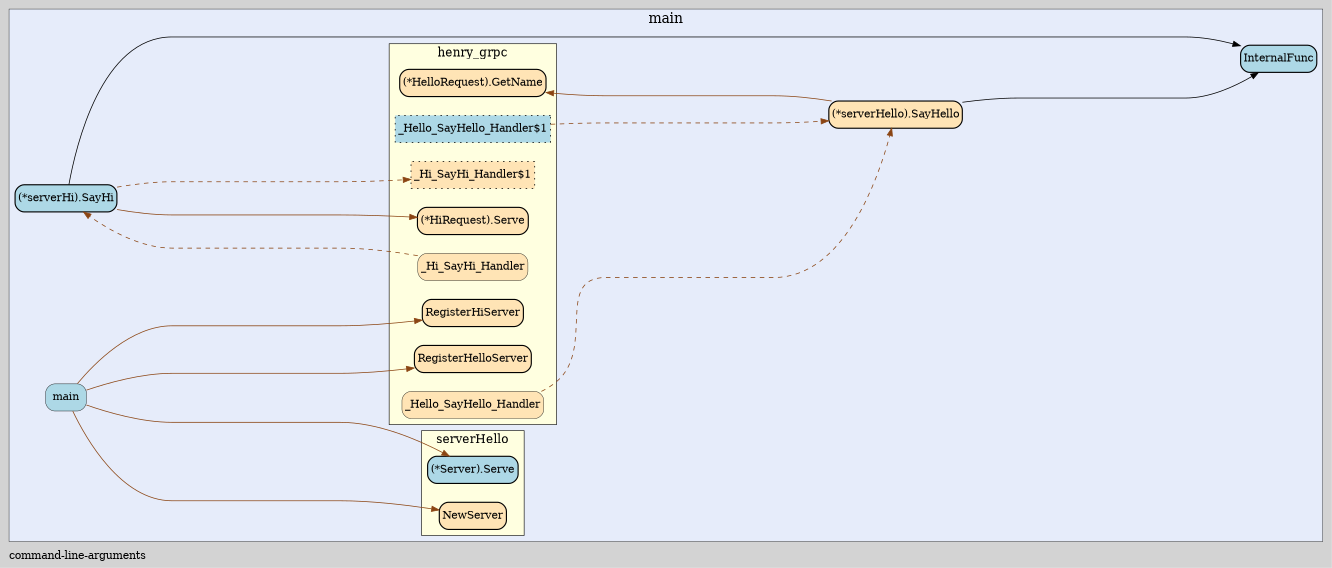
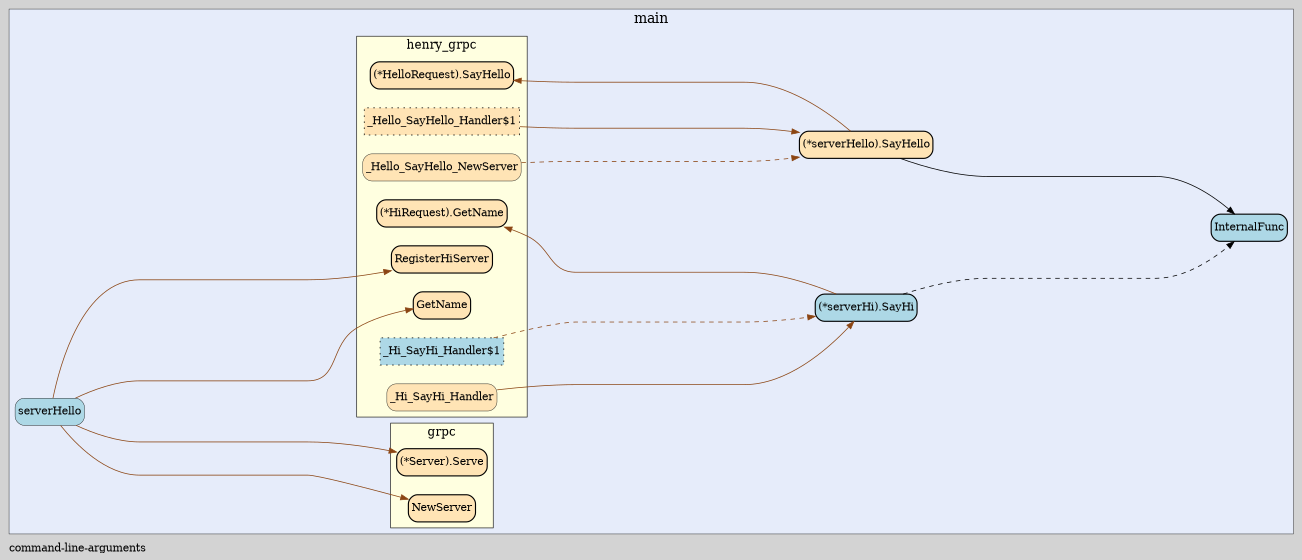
edge "(*serverHi).SayHi" -> "InternalFunc": style solid -> dashed
node "(*HelloRequest).GetName": label "(*HelloRequest).GetName" -> "(*HelloRequest).SayHello"
edge "_Hello_SayHello_Handler$1" -> "(*serverHello).SayHello": style dashed -> solid
node "_Hello_SayHello_Handler$1": fillcolor lightblue -> moccasin
node "_Hi_SayHi_Handler$1": fillcolor moccasin -> lightblue
edge "(*serverHi).SayHi" -> "_Hi_SayHi_Handler$1": reversed
node "(*HiRequest).Serve": label "(*HiRequest).Serve" -> "(*HiRequest).GetName"
edge "_Hi_SayHi_Handler" -> "(*serverHi).SayHi": style dashed -> solid
node "RegisterHelloServer": label "RegisterHelloServer" -> "GetName"
node "main": label "main" -> "serverHello"
node "_Hello_SayHello_Handler": label "_Hello_SayHello_Handler" -> "_Hello_SayHello_NewServer"
cluster "serverHello": label "serverHello" -> "grpc"
node "(*Server).Serve": fillcolor lightblue -> moccasin
